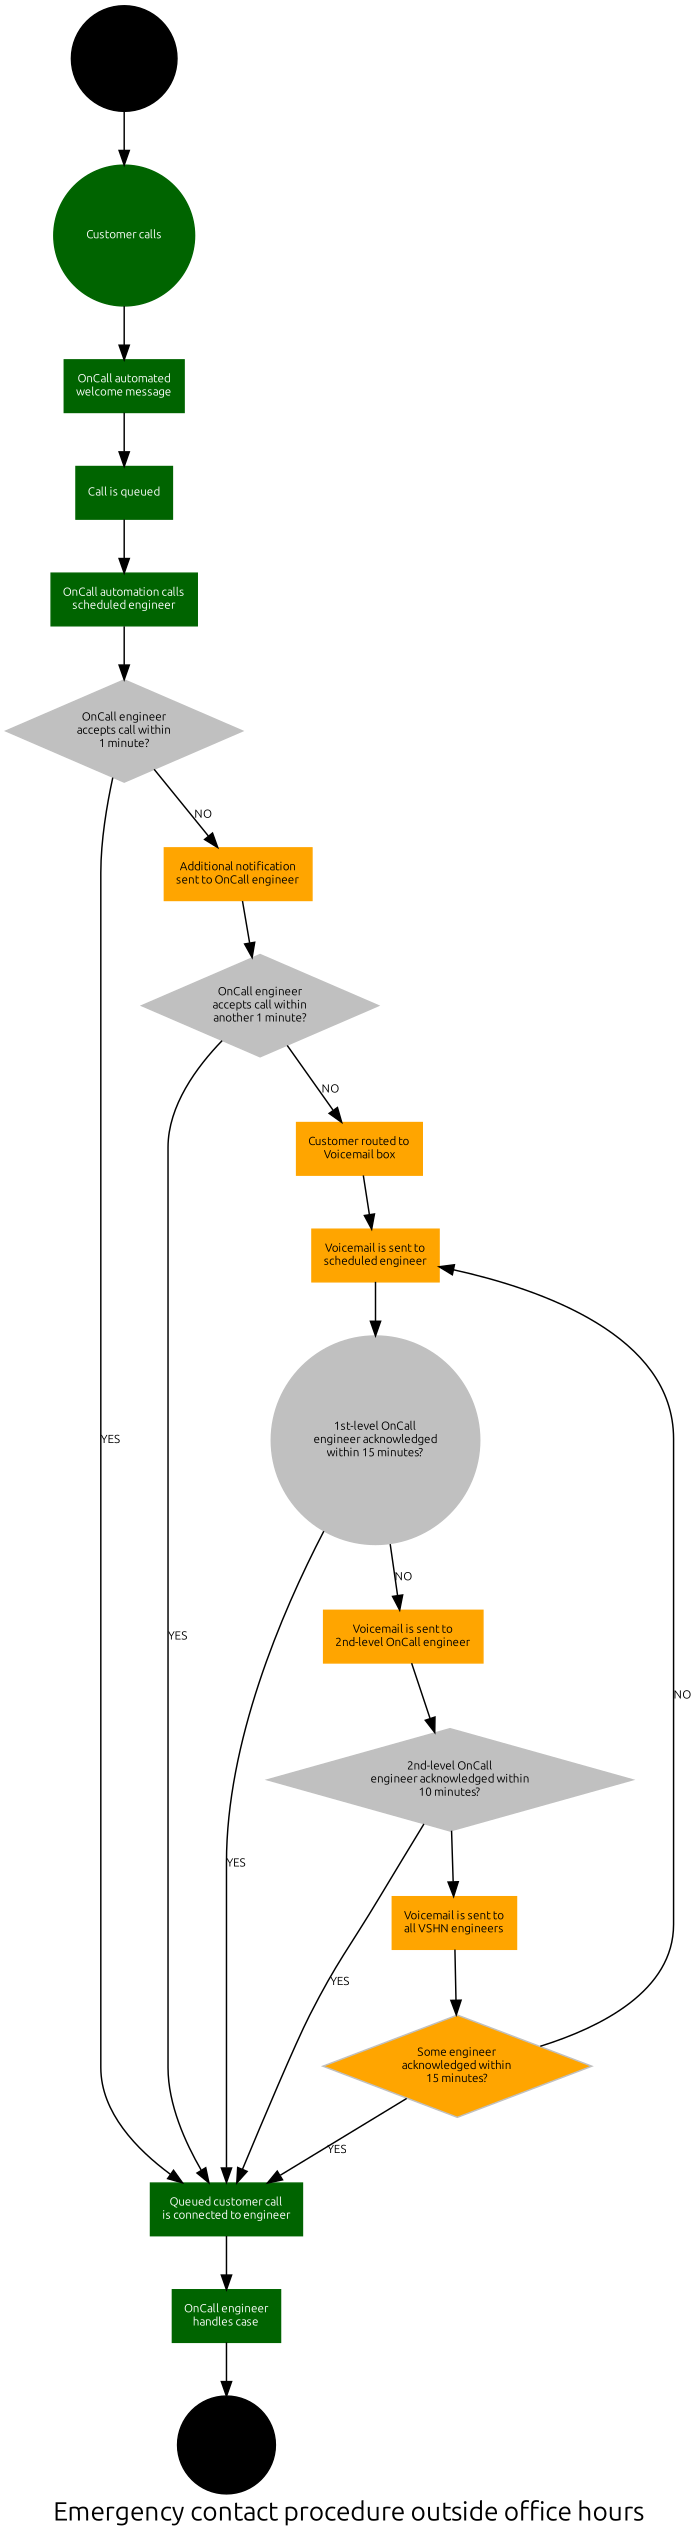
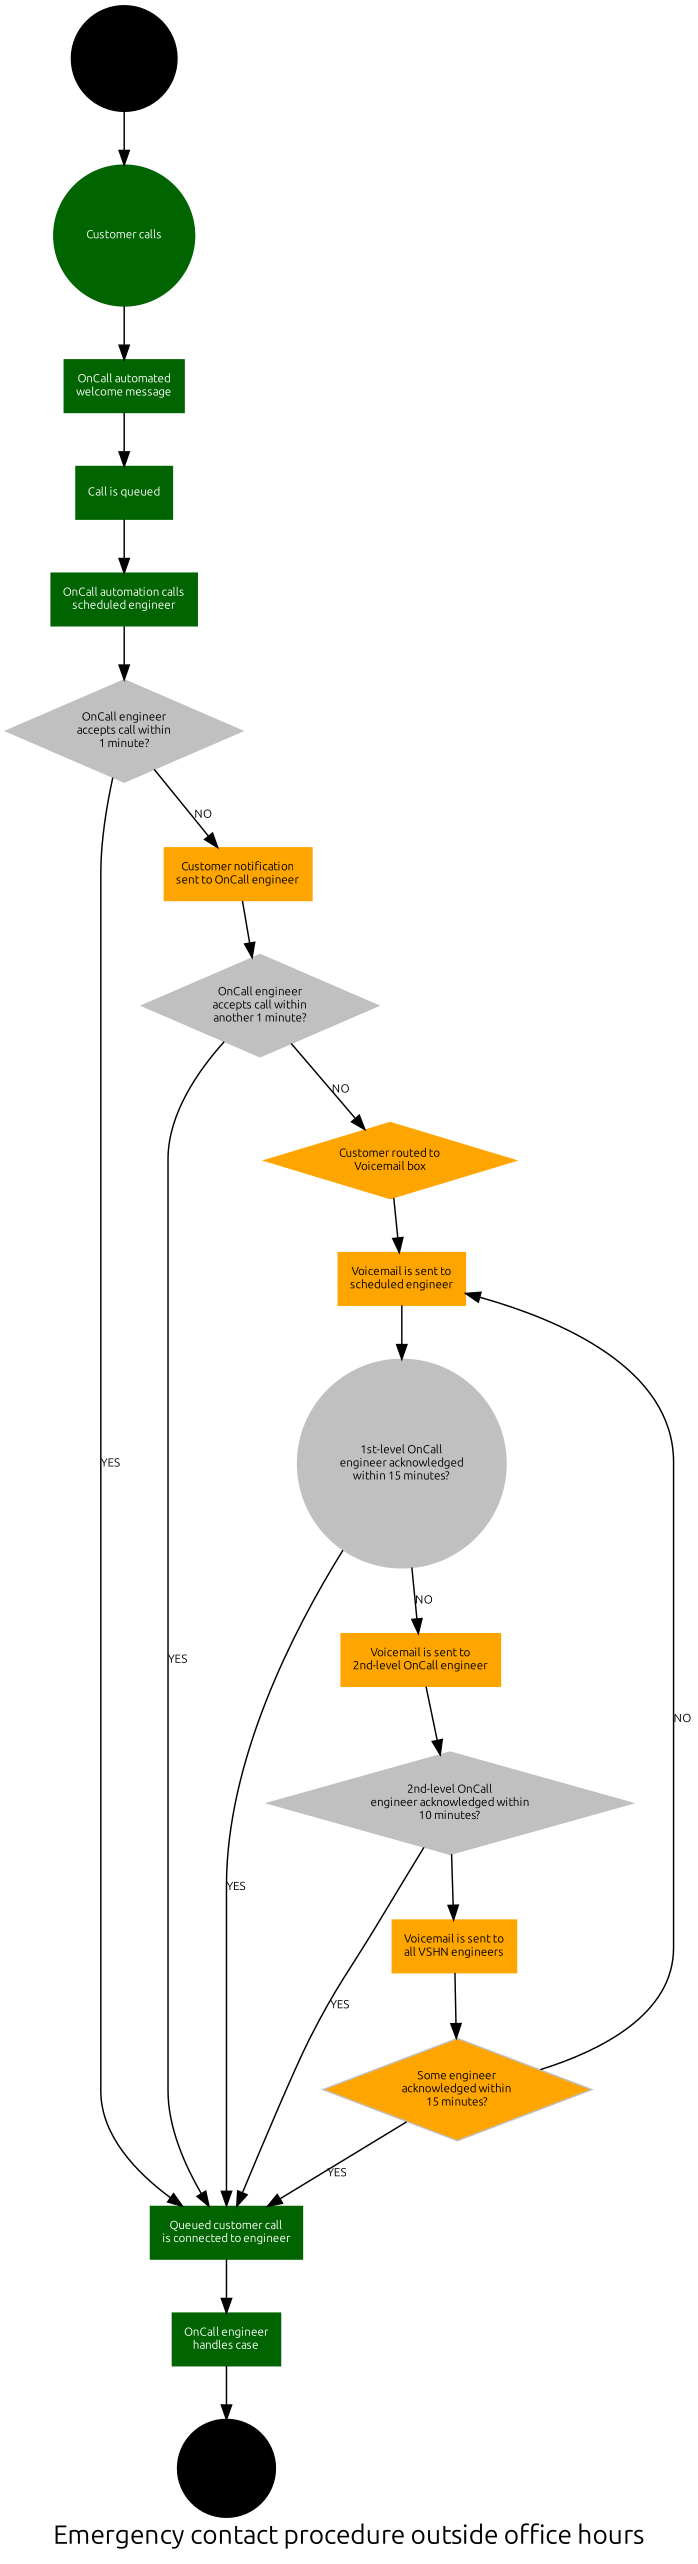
node "Additional notification sent to OnCall engineer": label "Additional notification sent to OnCall engineer" -> "Customer notification sent to OnCall engineer"
node "Customer routed to Voicemail box": shape box -> diamond
